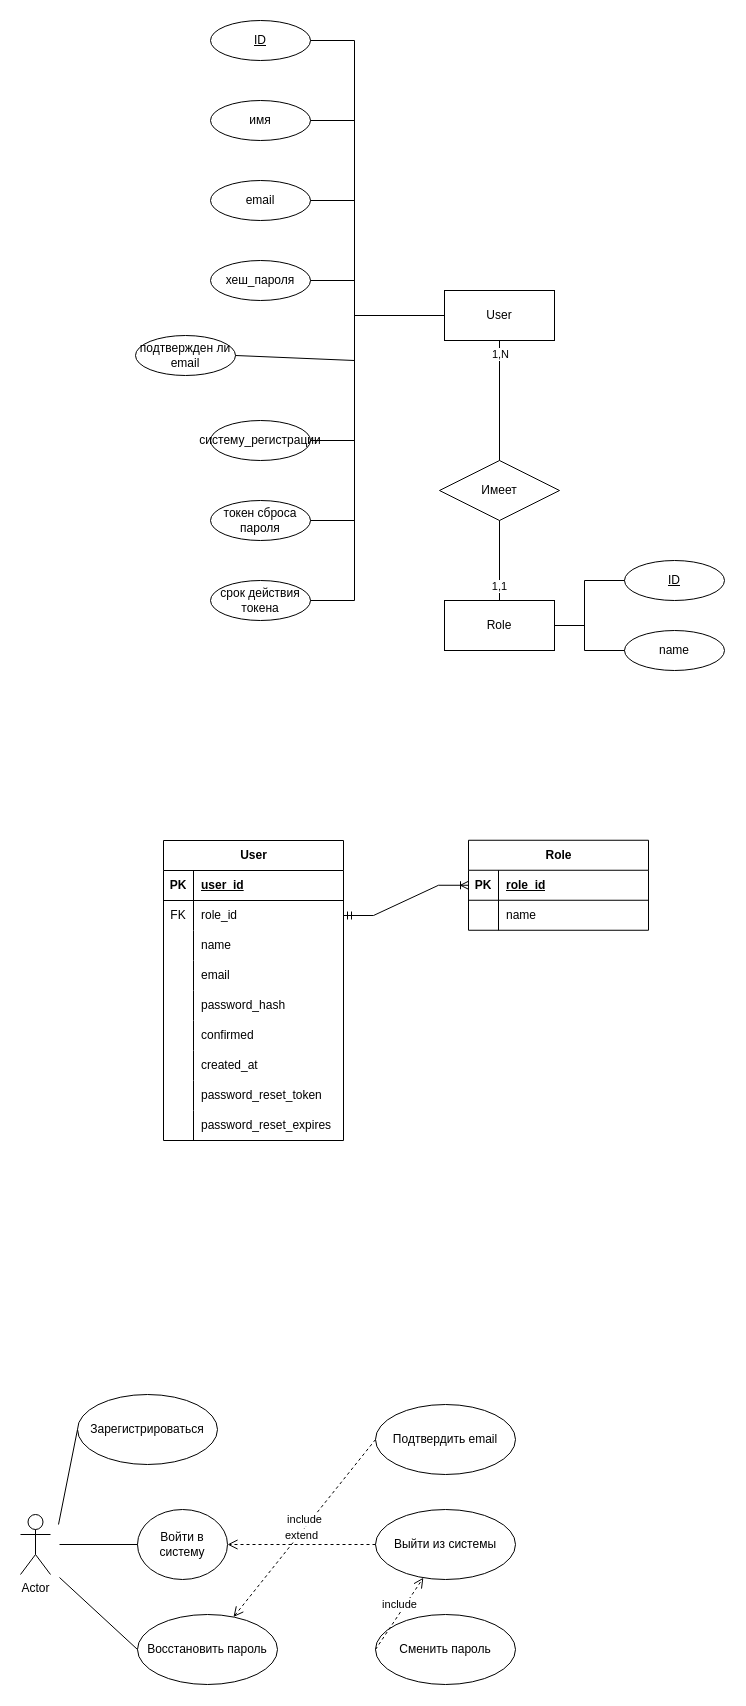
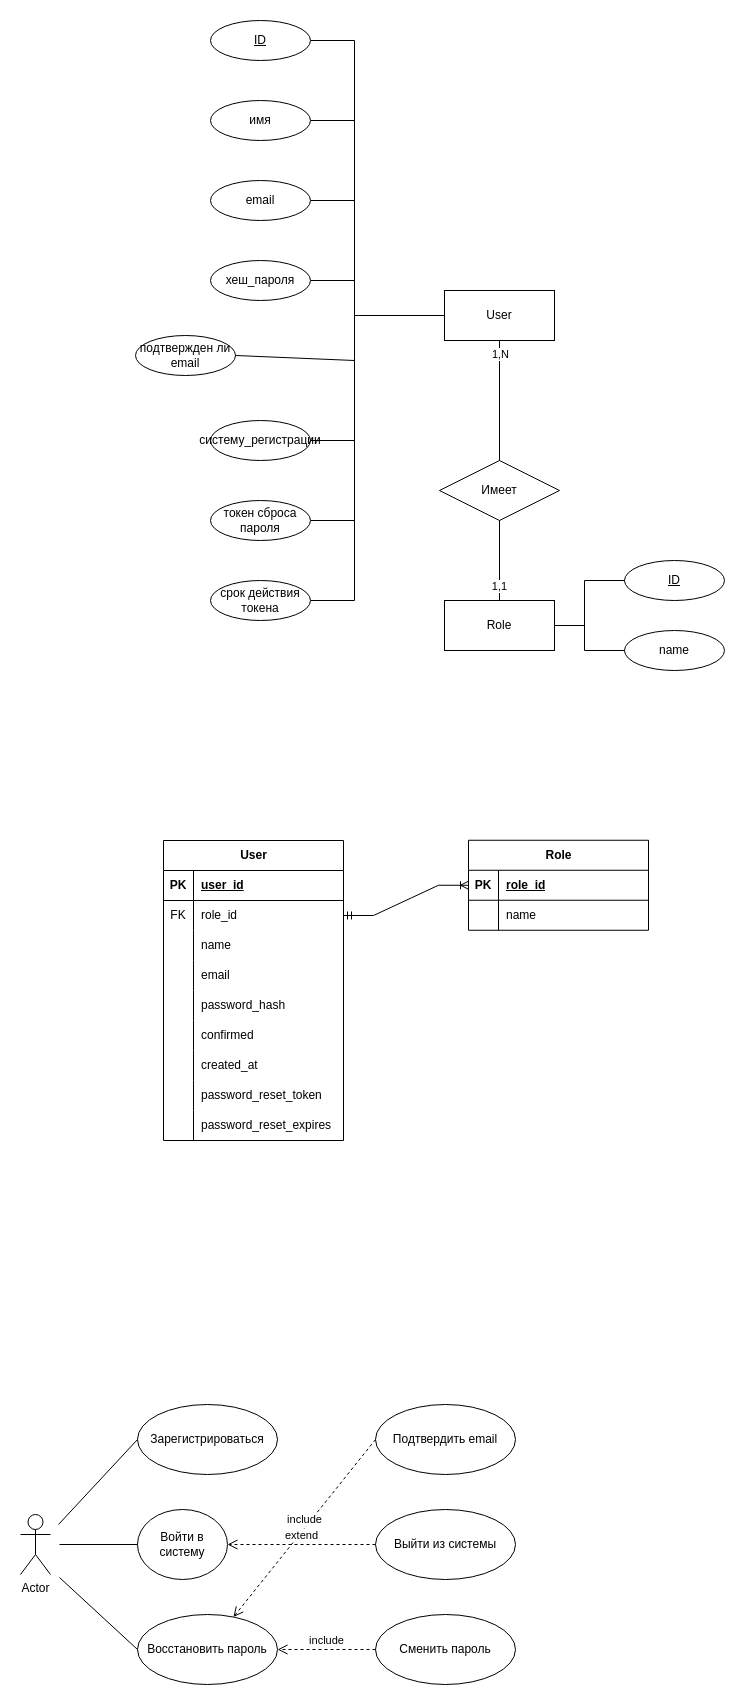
node "Зарегистрироваться": moved (148, 1430) -> (208, 1440)
edge "Сменить пароль" -> "Выйти из системы": now "Сменить пароль" -> "Восстановить пароль"
